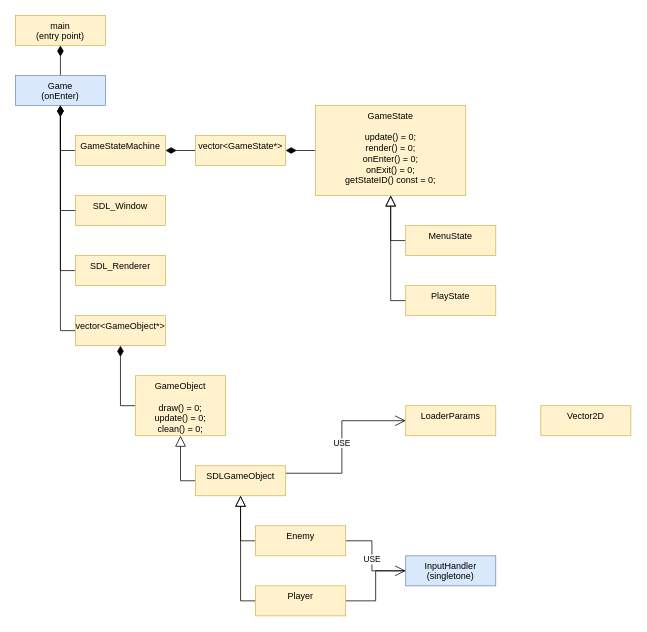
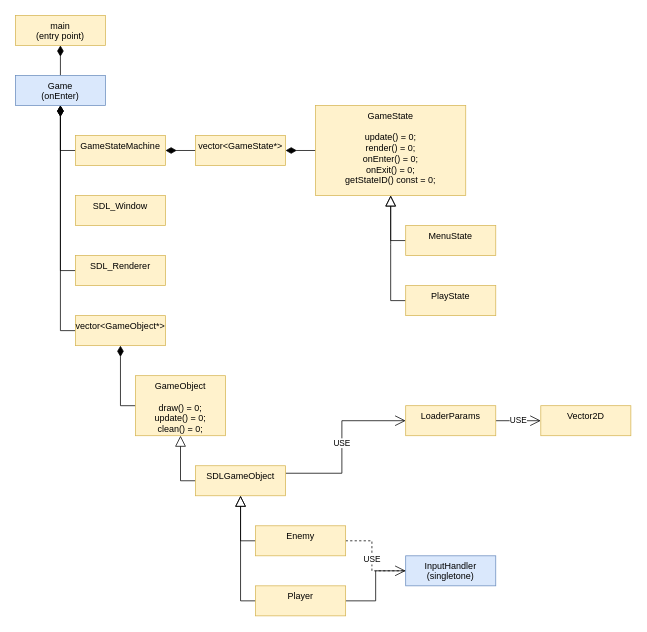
edge "Game (onEnter)" -- "SDL_Window": removed
edge "LoaderParams" -> "Vector2D": added, label "USE"
edge "Enemy" -> "InputHandler (singletone)": style solid -> dashed
